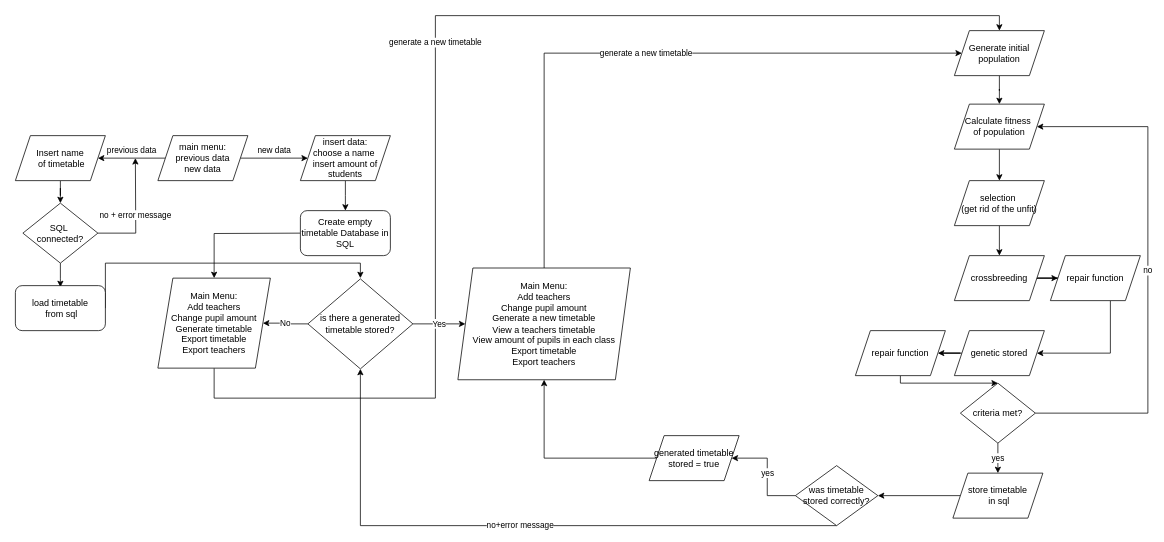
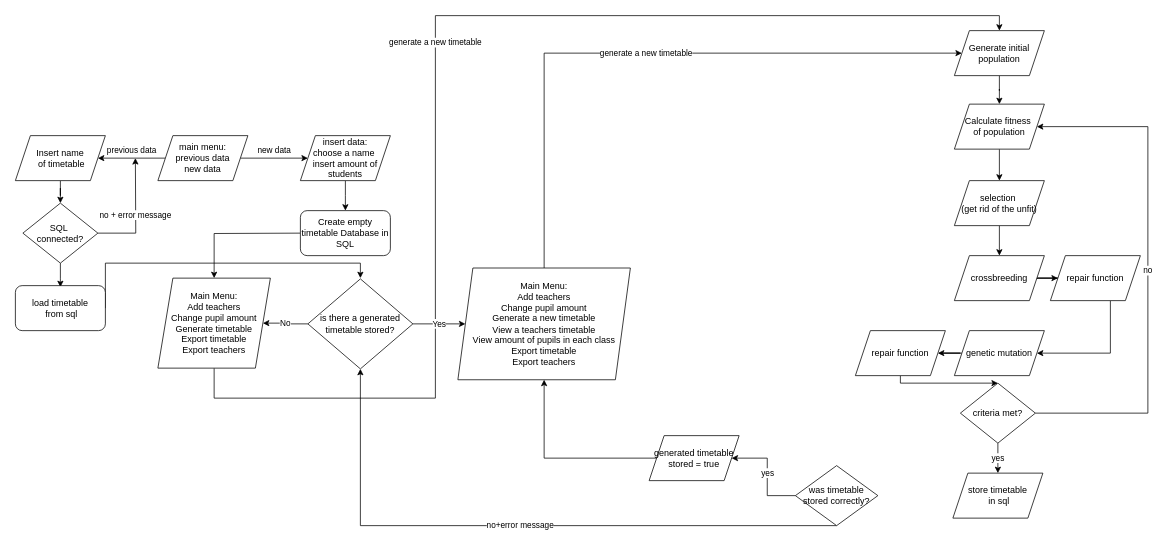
node "genetic stored": label "genetic stored" -> "genetic mutation"
edge "store timetable in sql" -> "was timetable stored correctly?": removed
